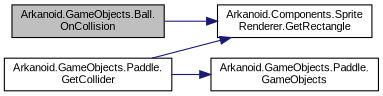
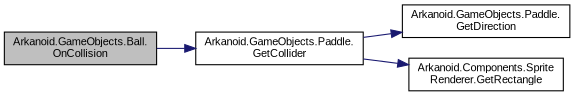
edge "Arkanoid.GameObjects.Ball. OnCollision" -> "Arkanoid.Components.Sprite Renderer.GetRectangle": now "Arkanoid.GameObjects.Ball. OnCollision" -> "Arkanoid.GameObjects.Paddle. GetCollider"
node "Arkanoid.GameObjects.Paddle. GameObjects": label "Arkanoid.GameObjects.Paddle. GameObjects" -> "Arkanoid.GameObjects.Paddle. GetDirection"
